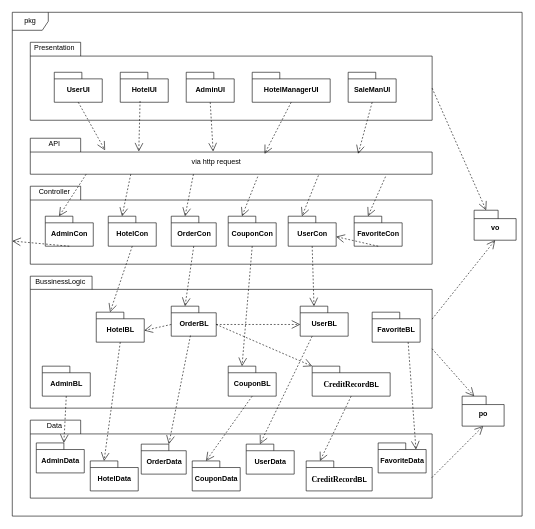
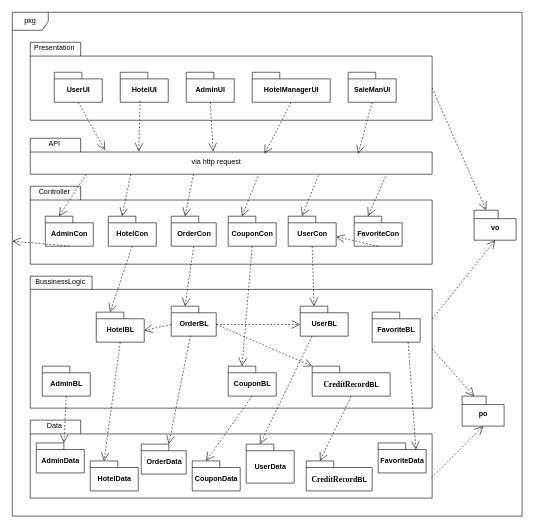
node "UserData": size 48x30 -> 48x39
